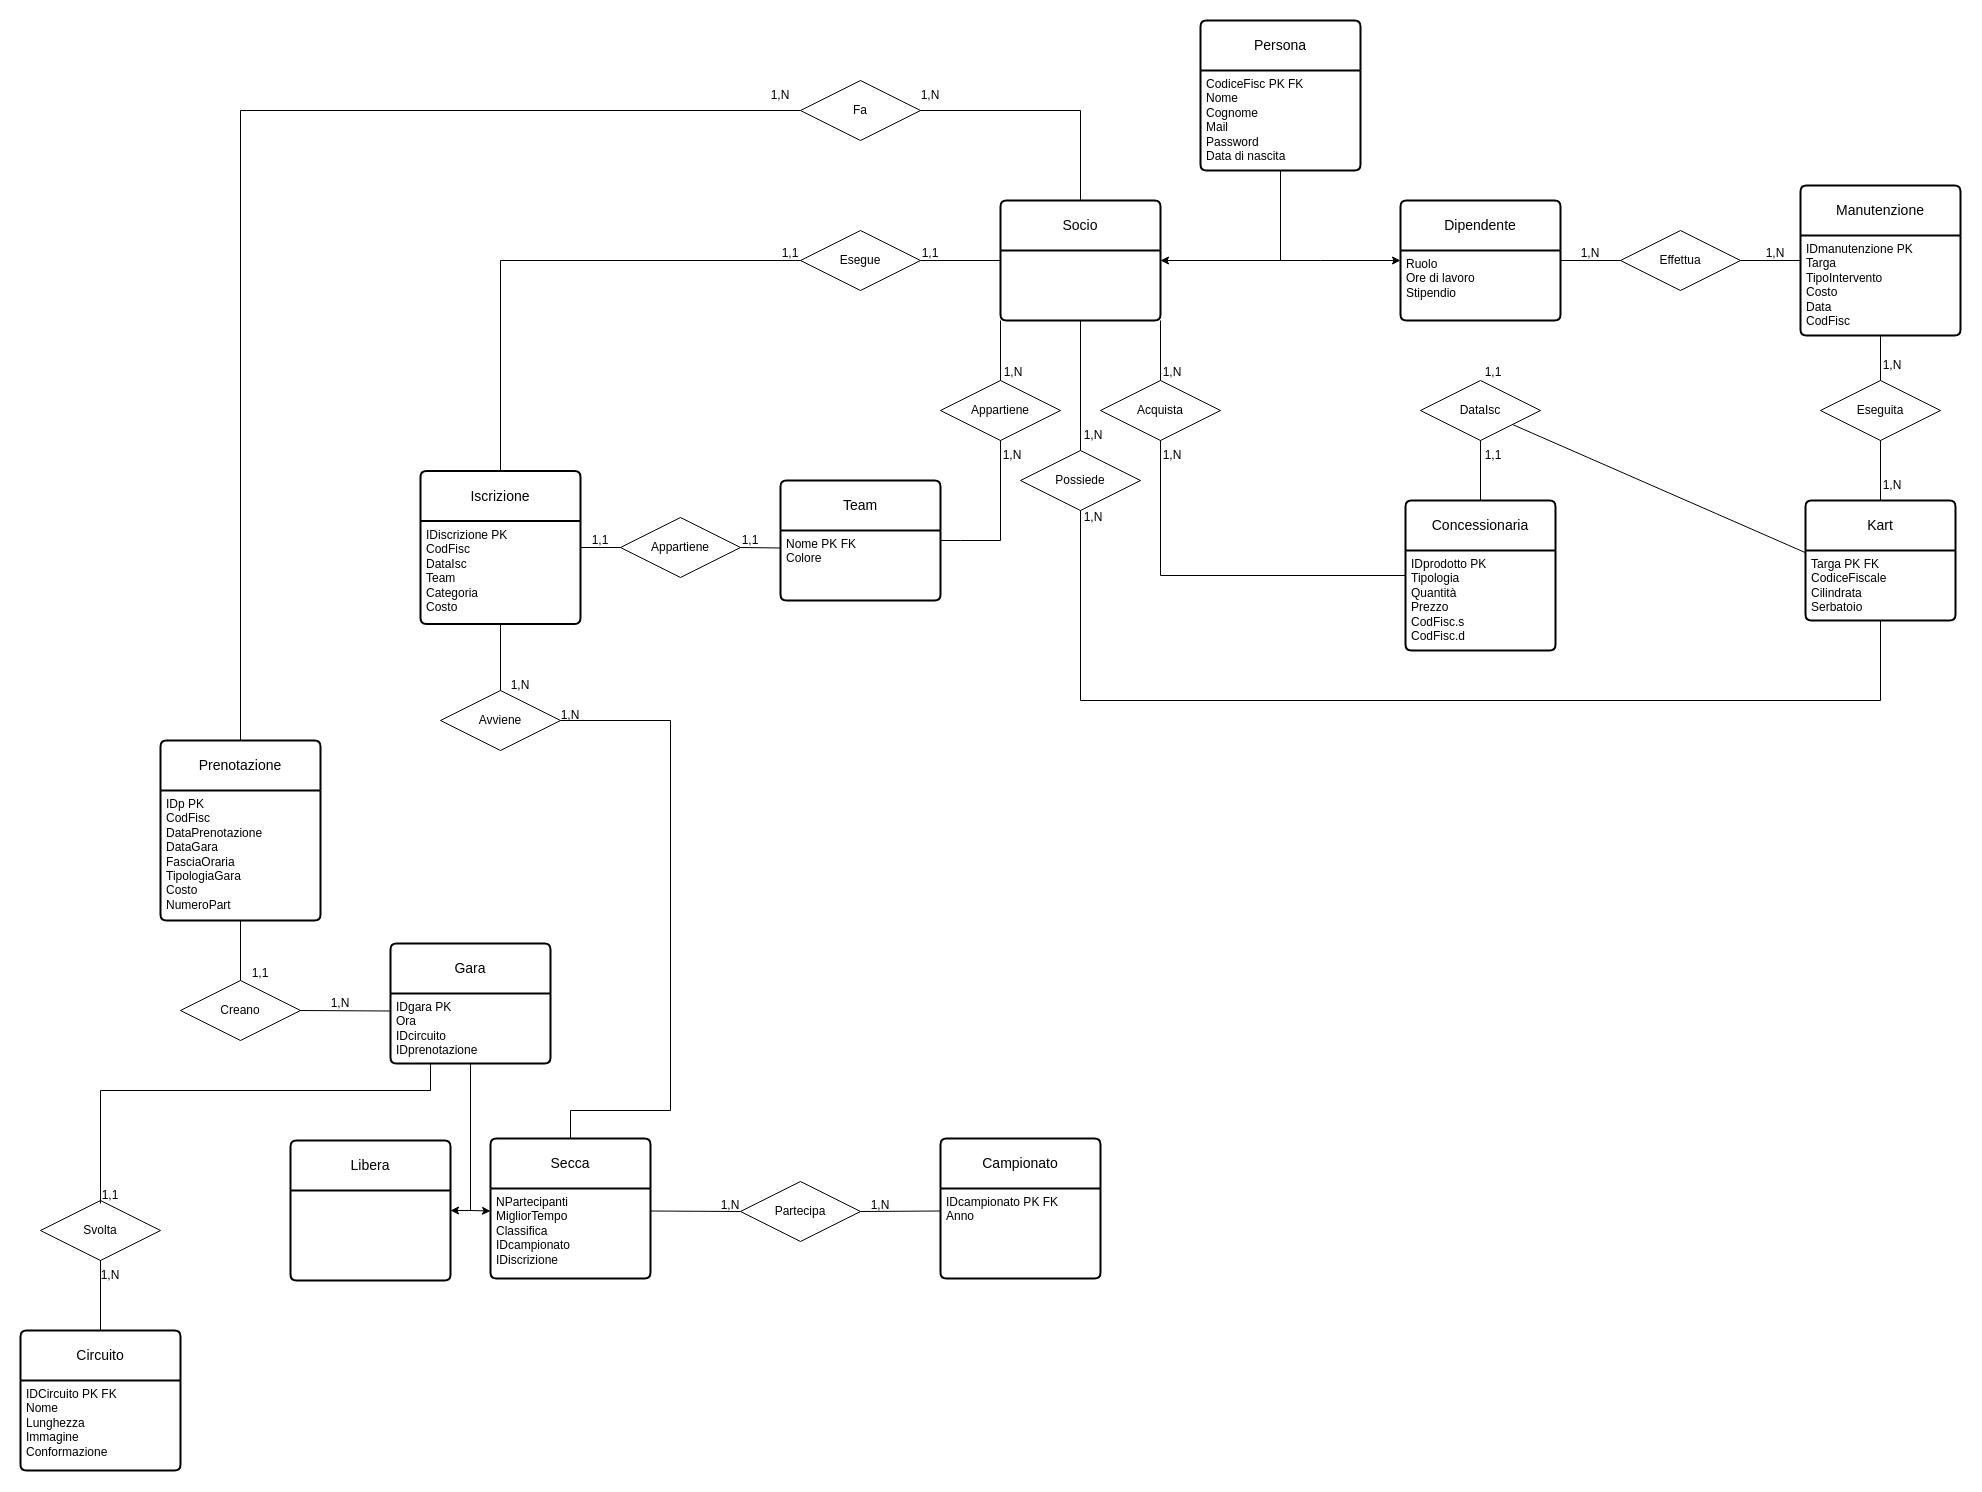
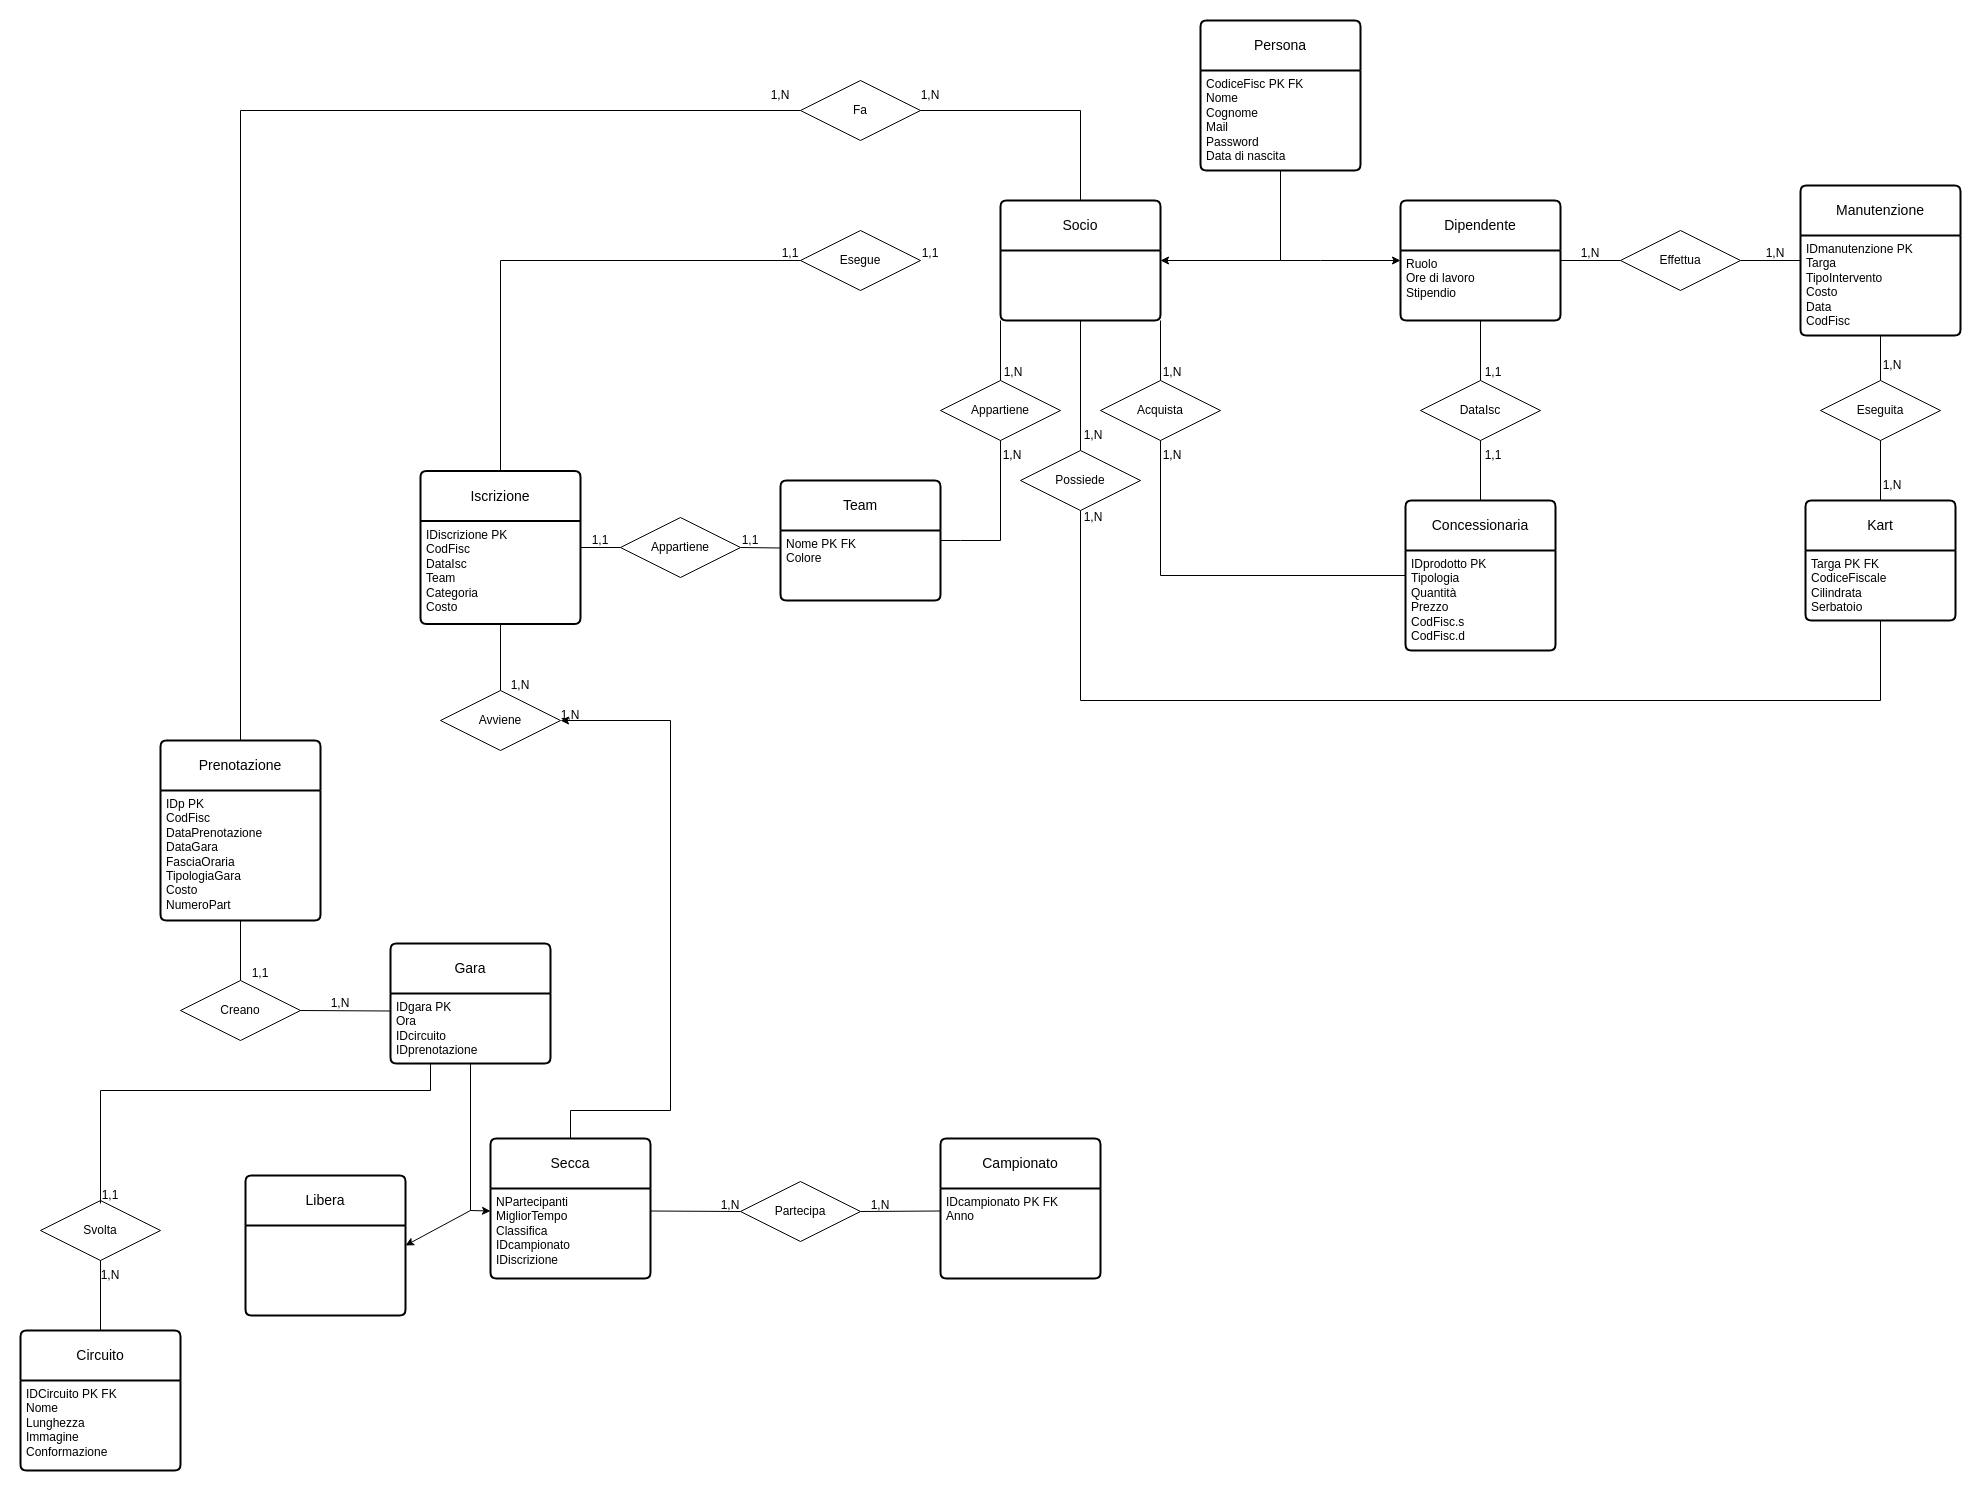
edge "Esegue" -- "Socio": removed
edge "DataIsc" -- "Targa PK FK CodiceFiscale Cilindrata Serbatoio": now "DataIsc" -- "Ruolo Ore di lavoro Stipendio"
edge "Avviene" -- "Secca": arrowhead none -> classic
node "Libera": moved (371, 1211) -> (326, 1246)
